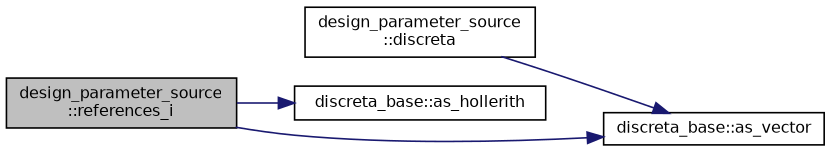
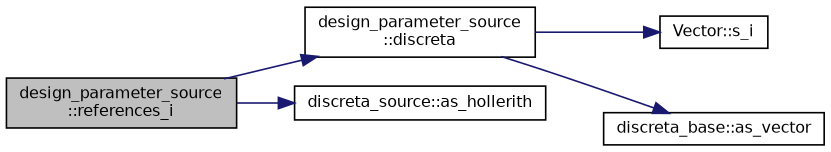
node "Vector::s_i": added
node "discreta_base::as_hollerith": label "discreta_base::as_hollerith" -> "discreta_source::as_hollerith"
edge "design_parameter_source ::references_i" -> "discreta_base::as_vector": now "design_parameter_source ::references_i" -> "design_parameter_source ::discreta"
